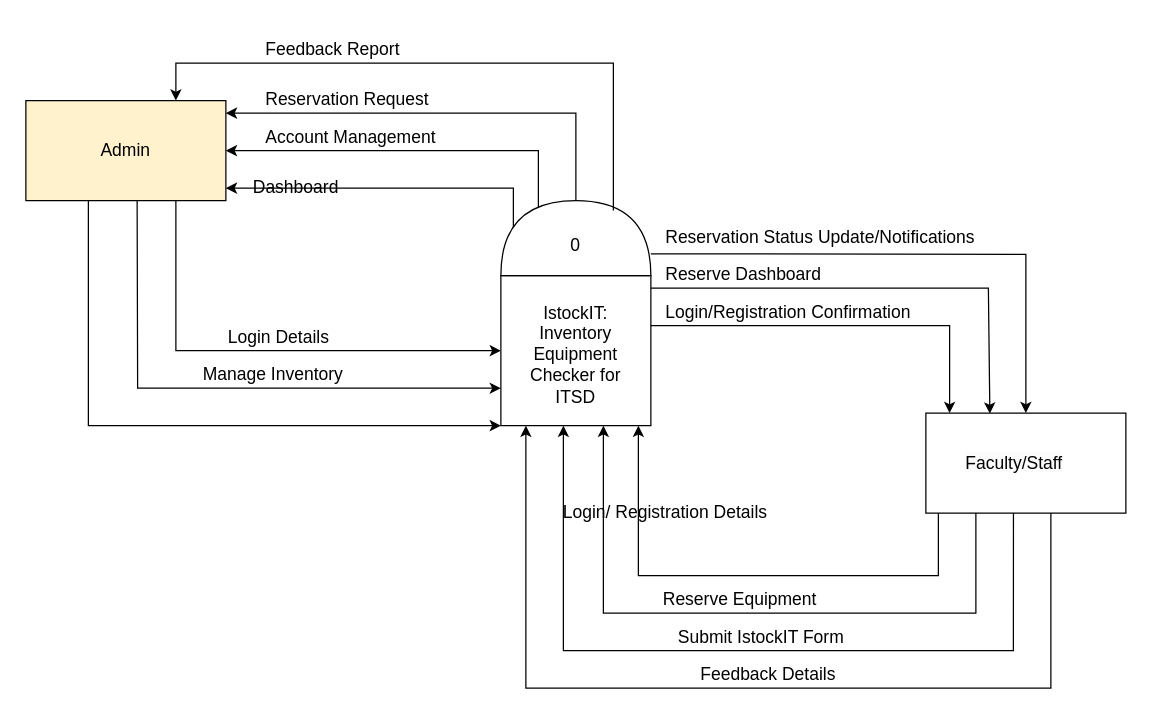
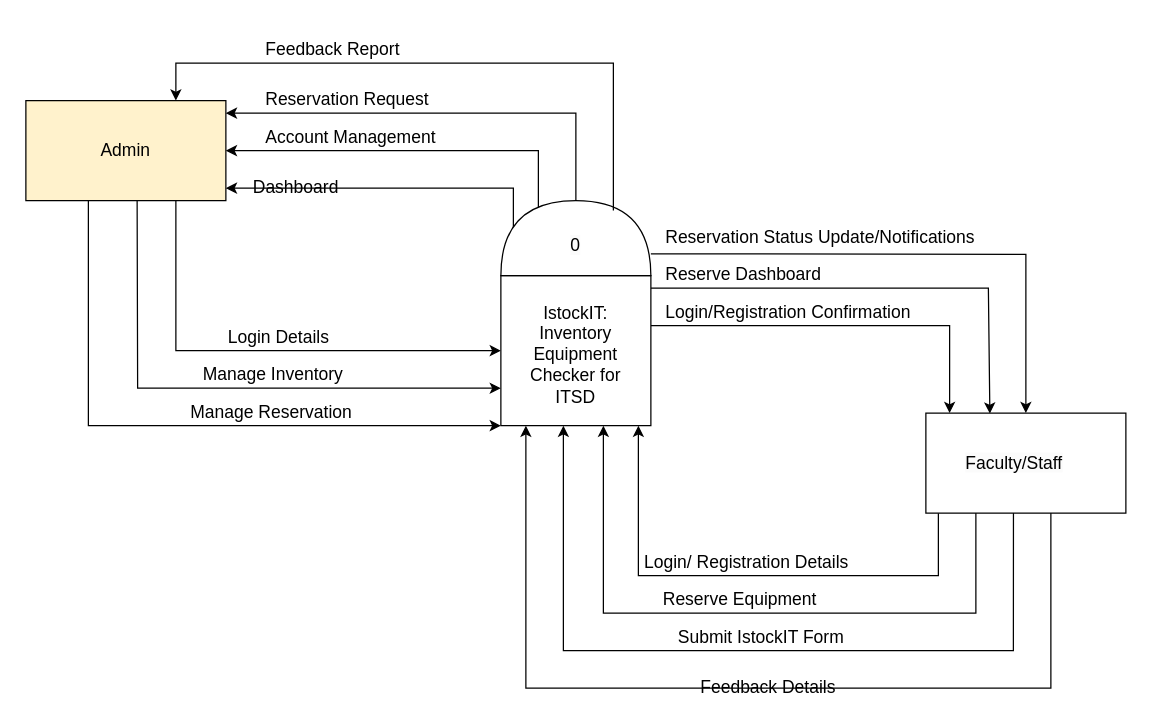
node "Manage Reservation": added
node "Login/ Registration Details": moved (685, 507) -> (766, 557)
node "Feedback Details": moved (804, 669) -> (804, 682)
